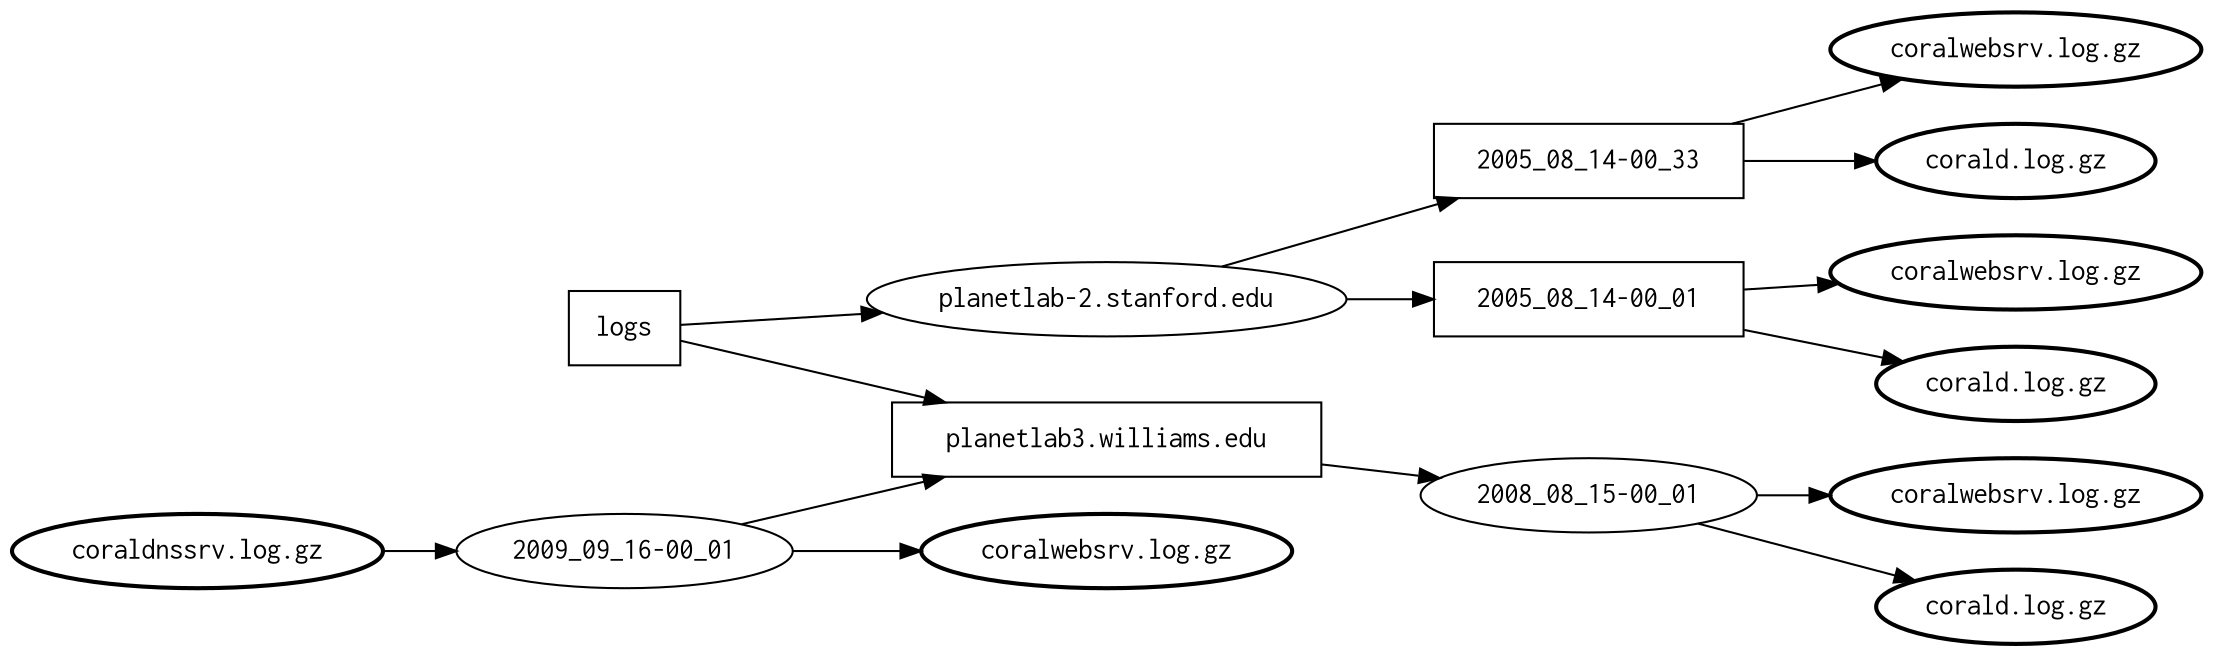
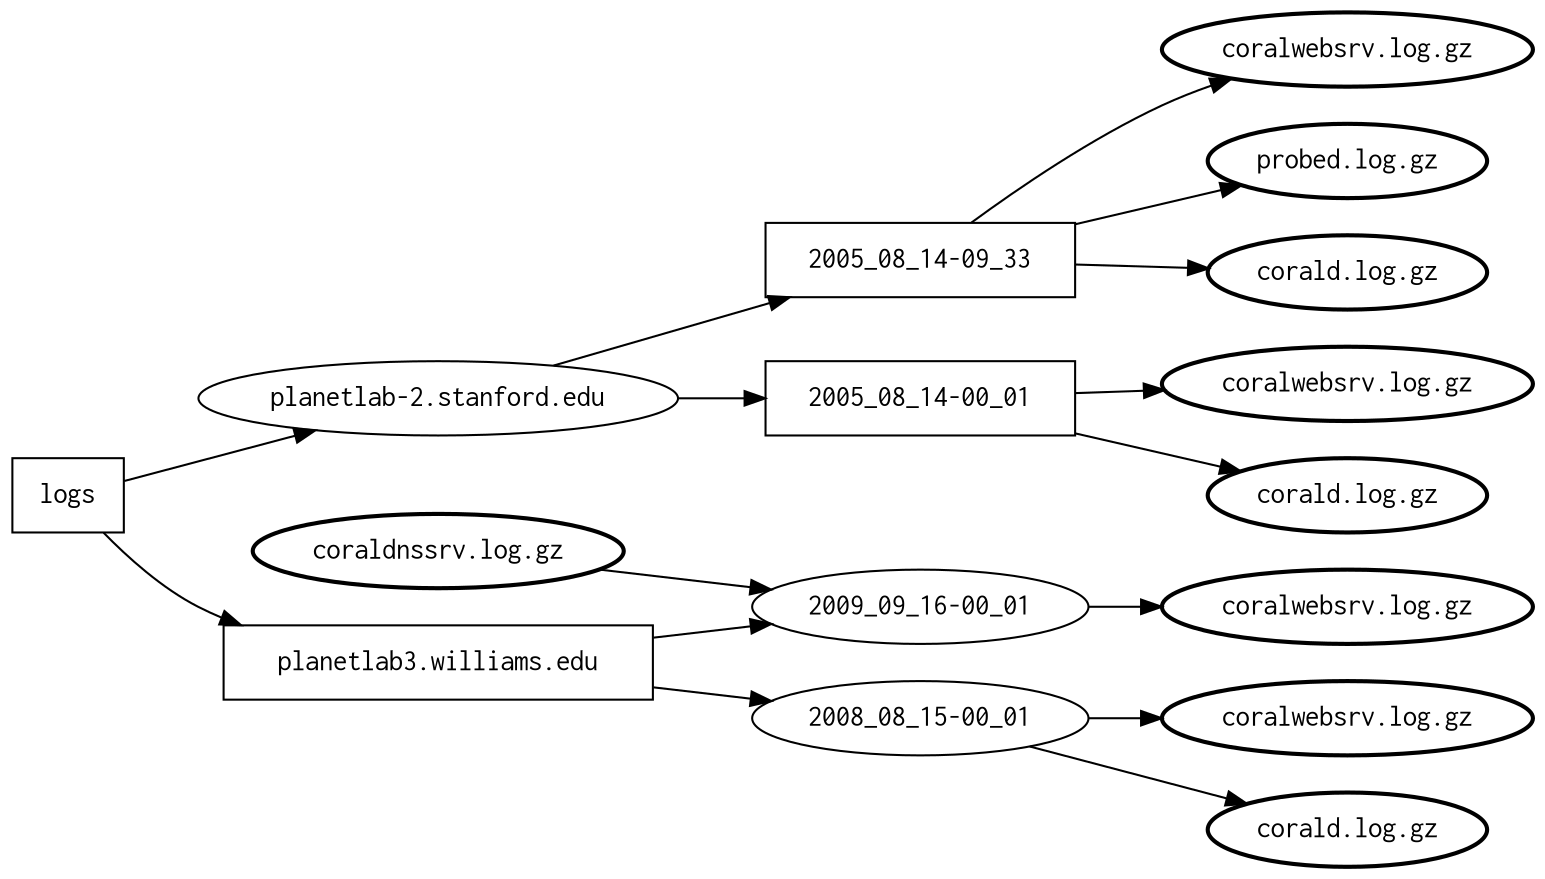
node "probed.log.gz": added
node "2005_08_14-00_33": label "2005_08_14-00_33" -> "2005_08_14-09_33"
edge "2009_09_16-00_01" -> "planetlab3.williams.edu": reversed
